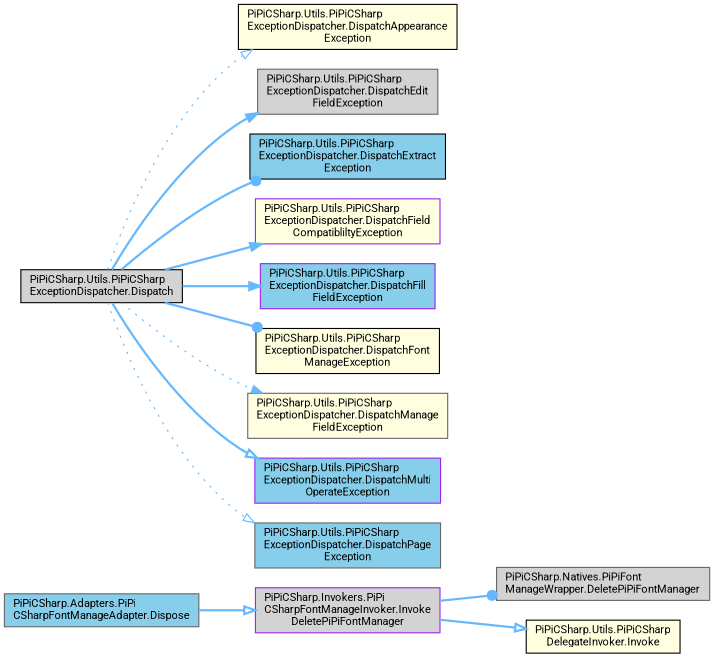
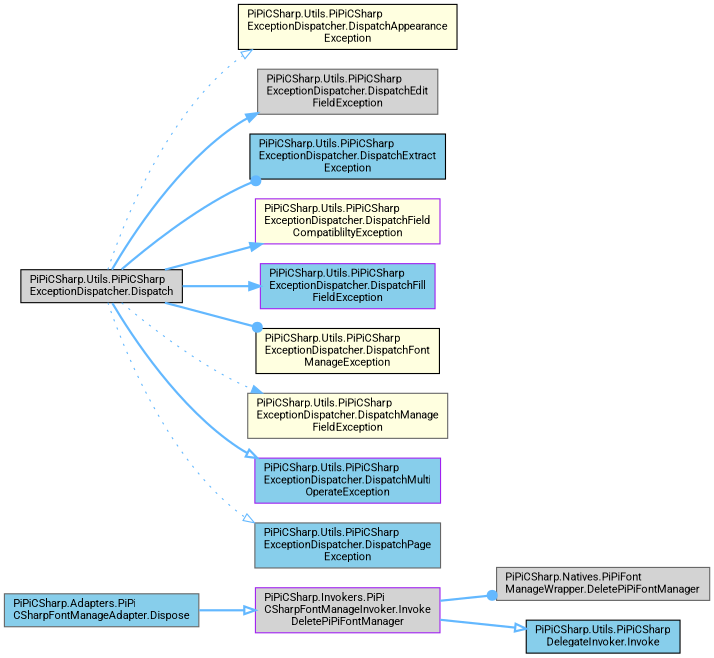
node "PiPiCSharp.Utils.PiPiCSharp DelegateInvoker.Invoke": fillcolor lightyellow -> skyblue
